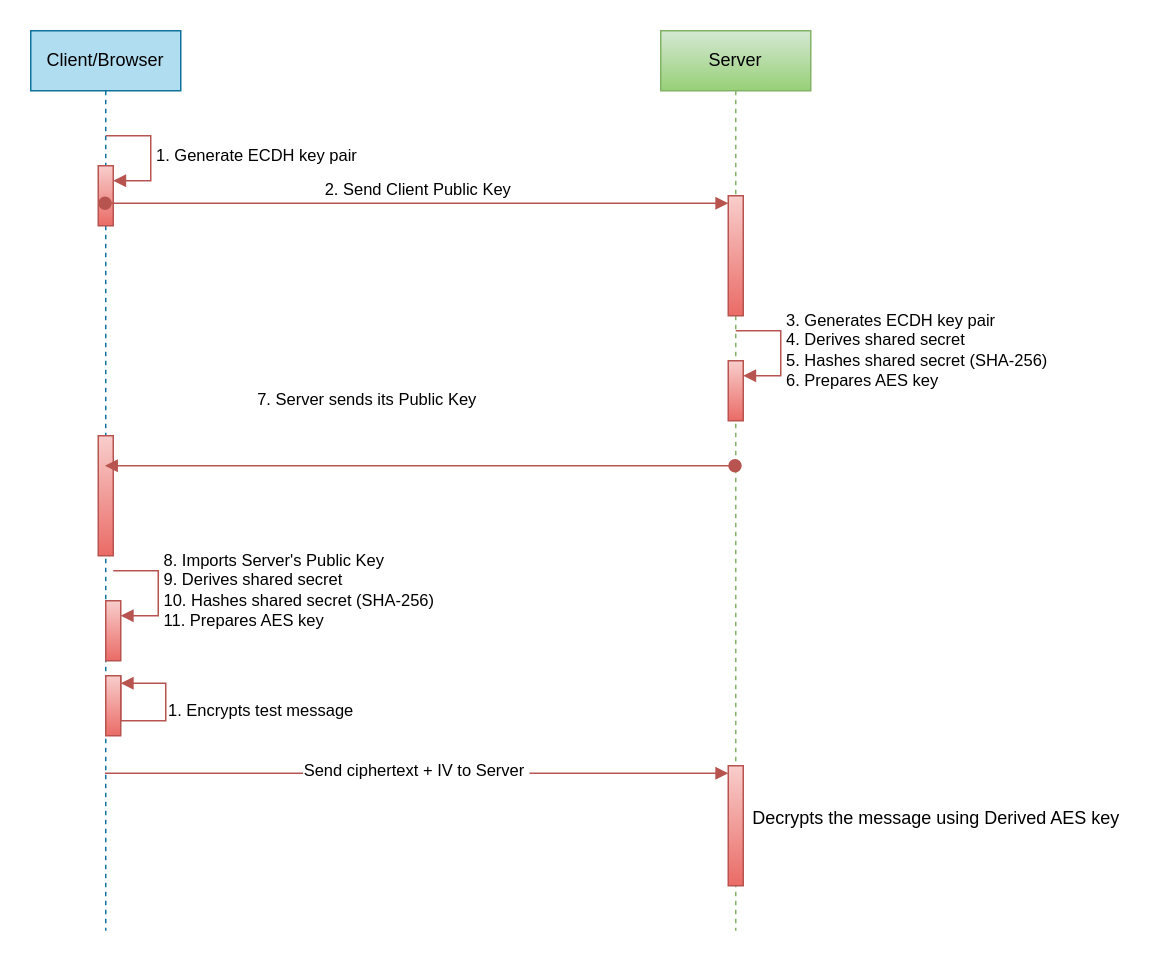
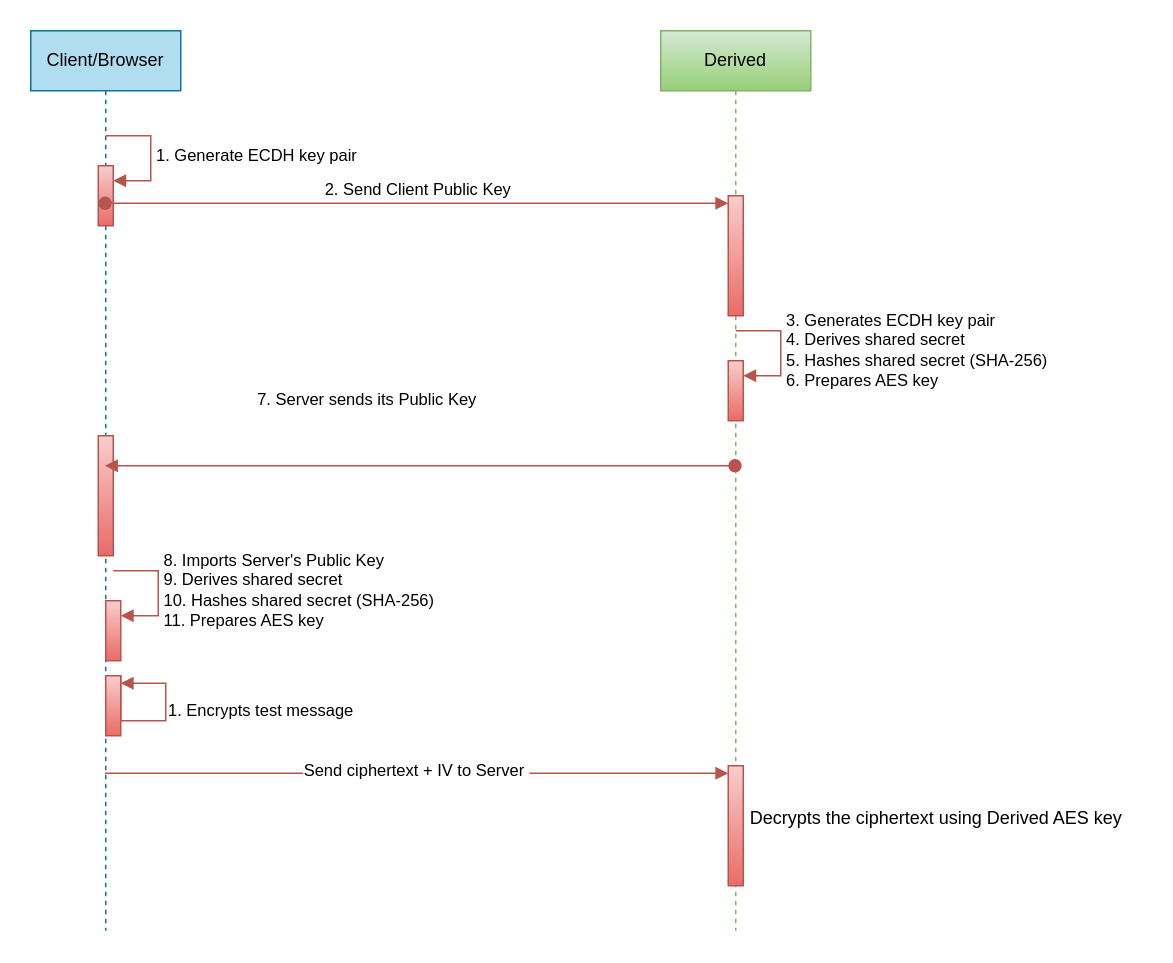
node "Server": label "Server" -> "Derived"
node "Decrypts the message using Derived AES key": label "Decrypts the message using Derived AES key" -> "Decrypts the ciphertext using Derived AES key"
